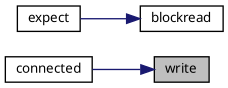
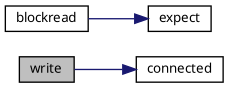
edge "expect" -> "blockread": reversed
edge "connected" -> "write": reversed
